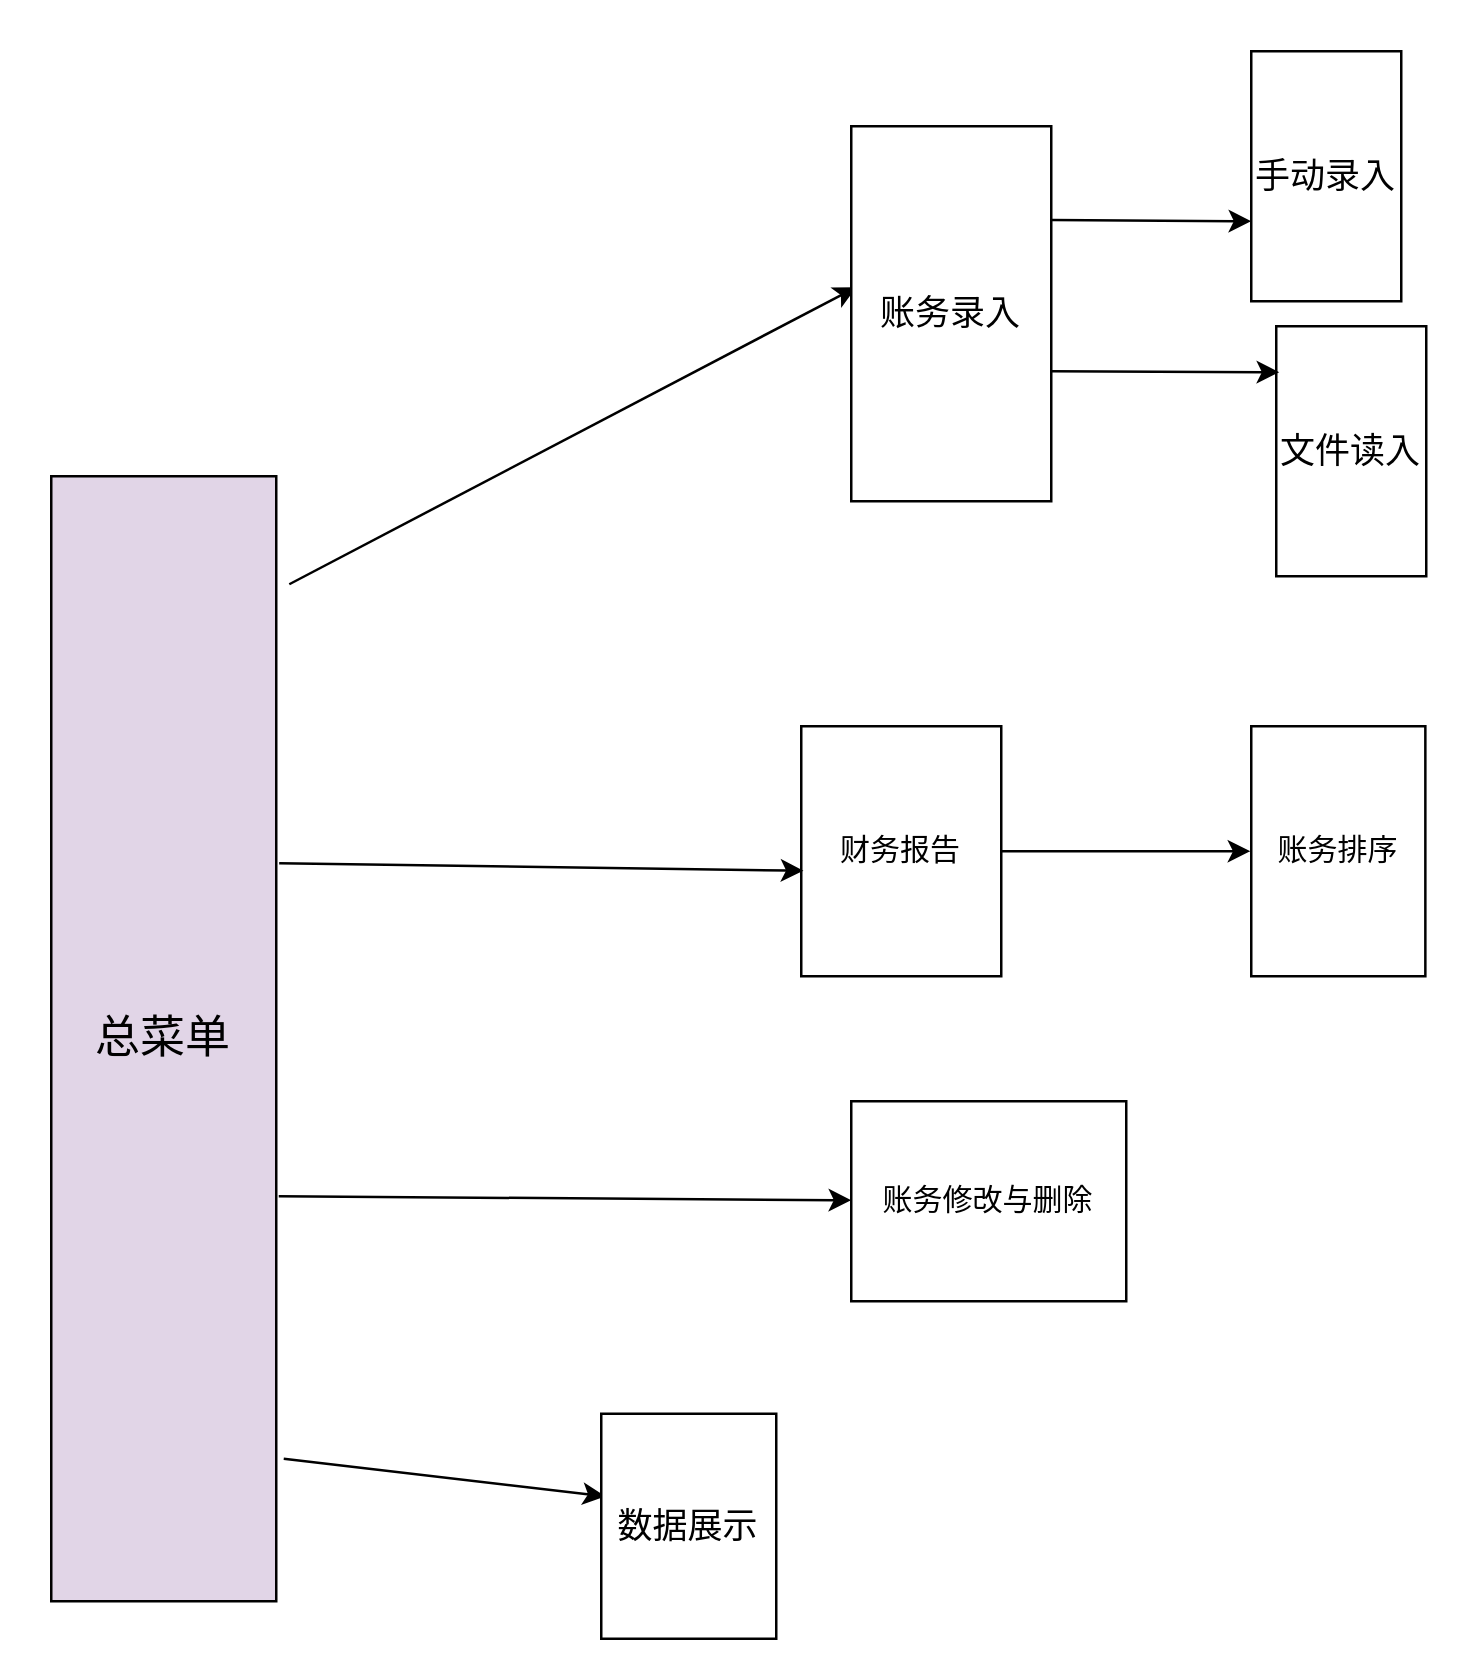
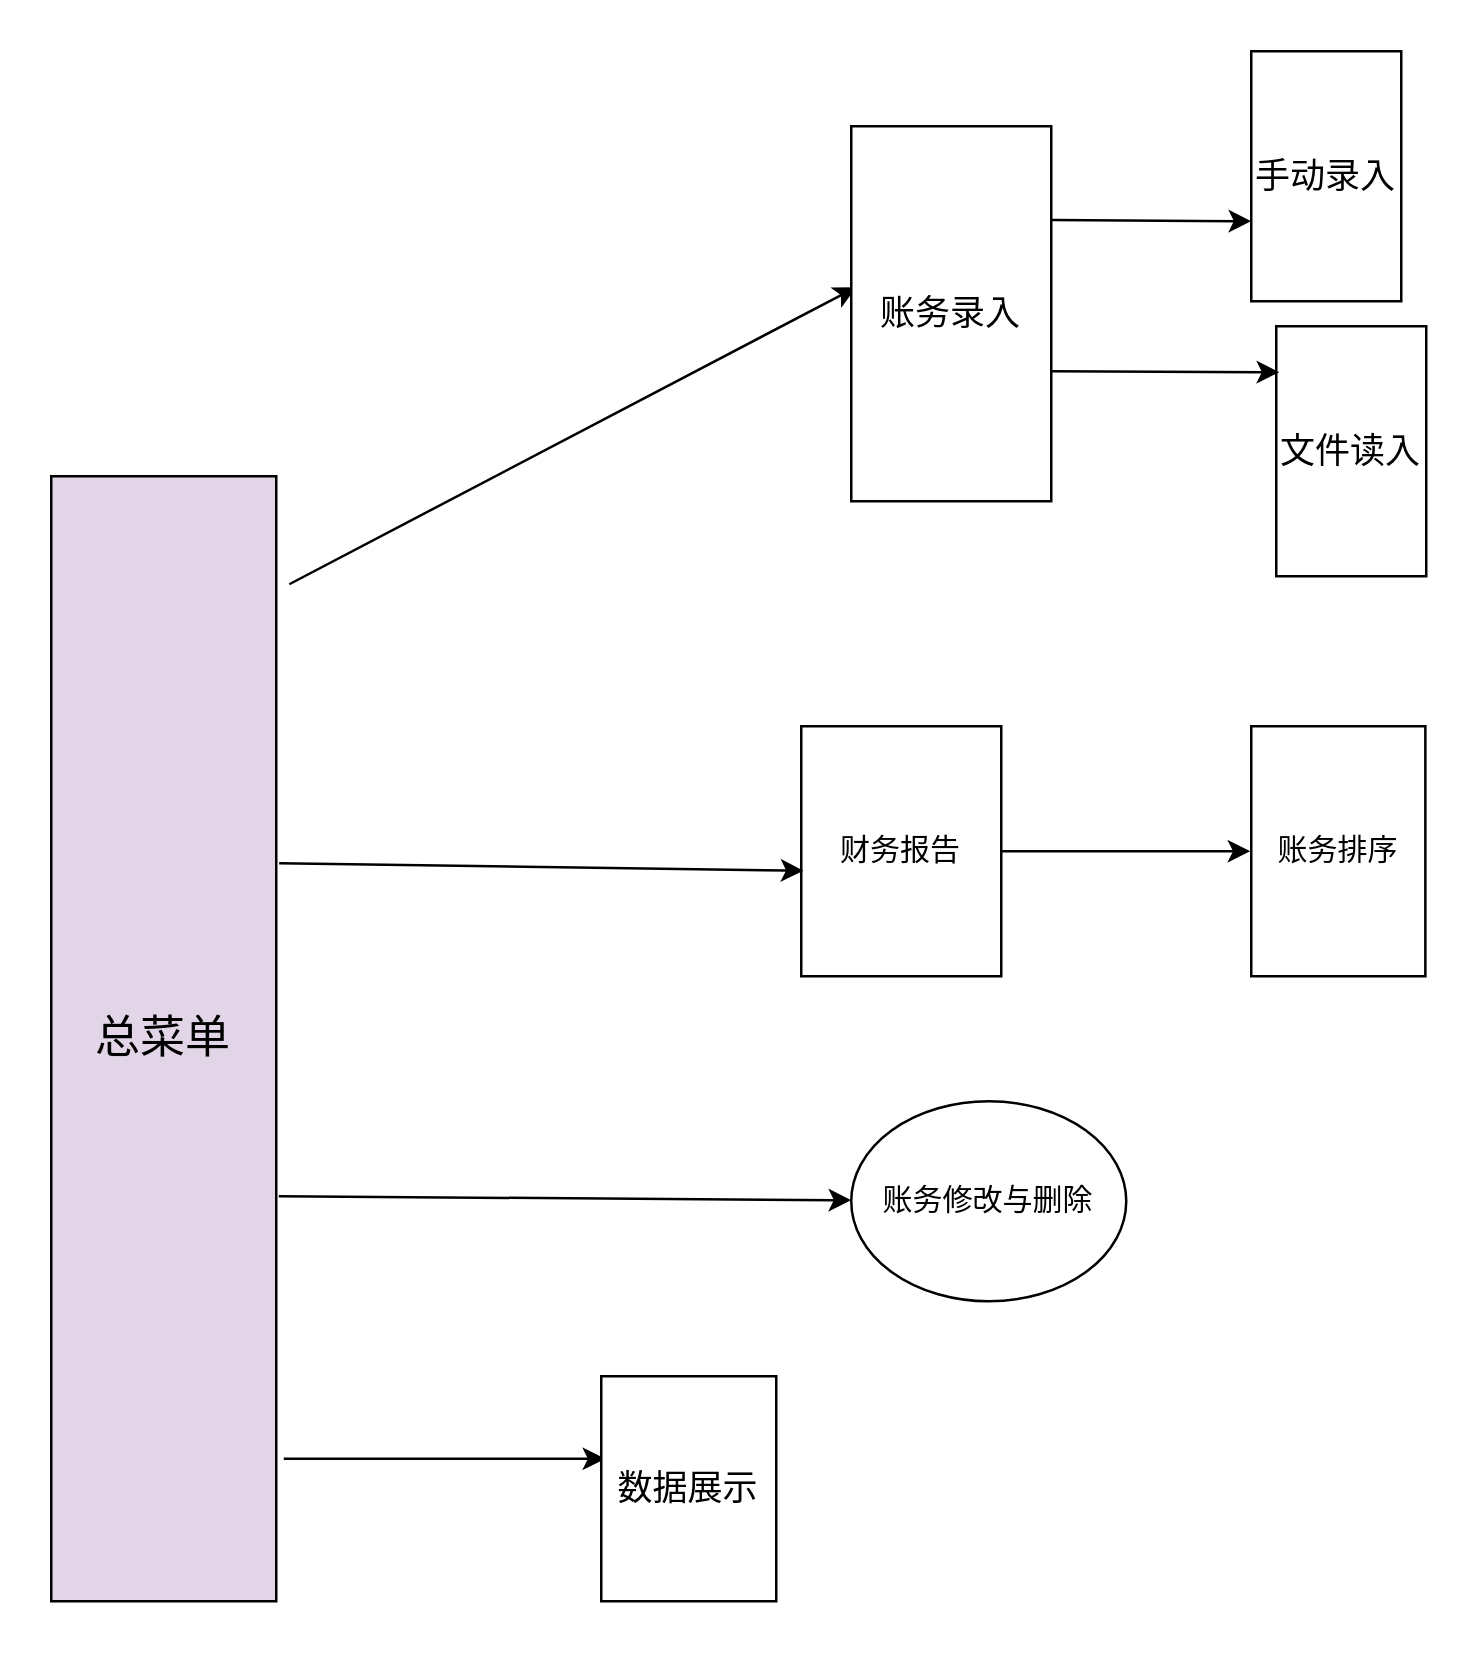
node "账务修改与删除": shape rectangle -> ellipse
node "数据展示": moved (689, 1526) -> (689, 1489)
